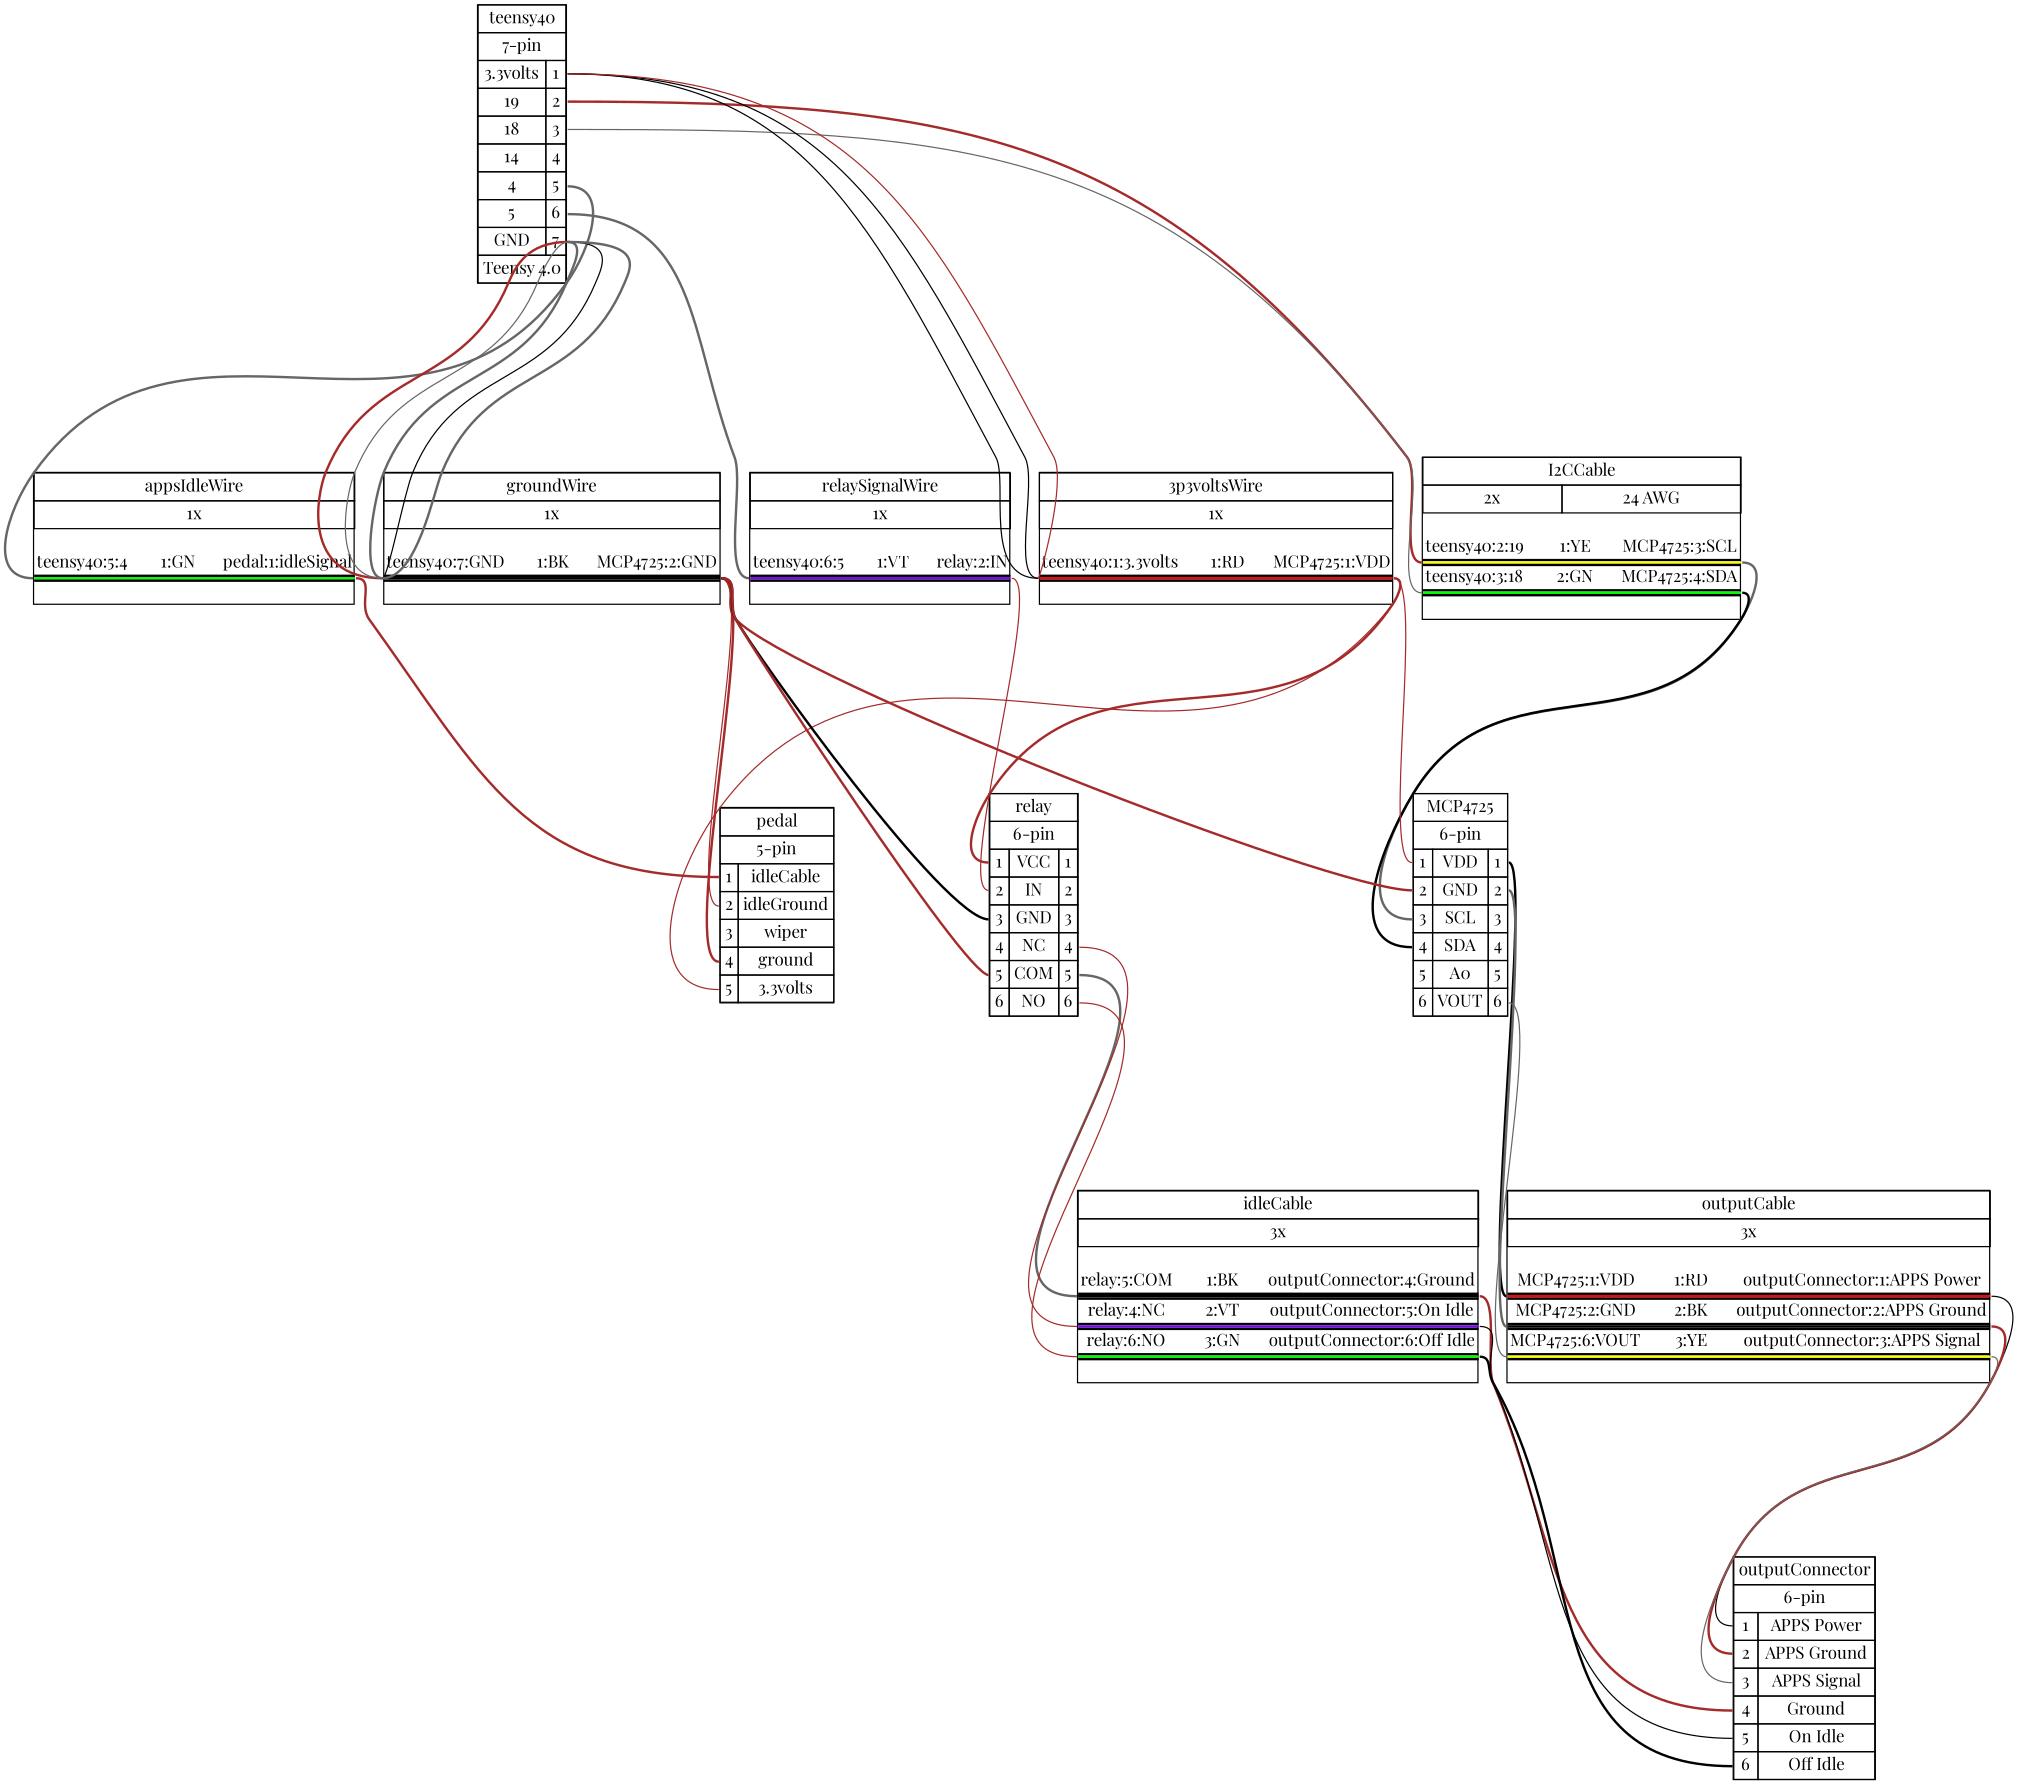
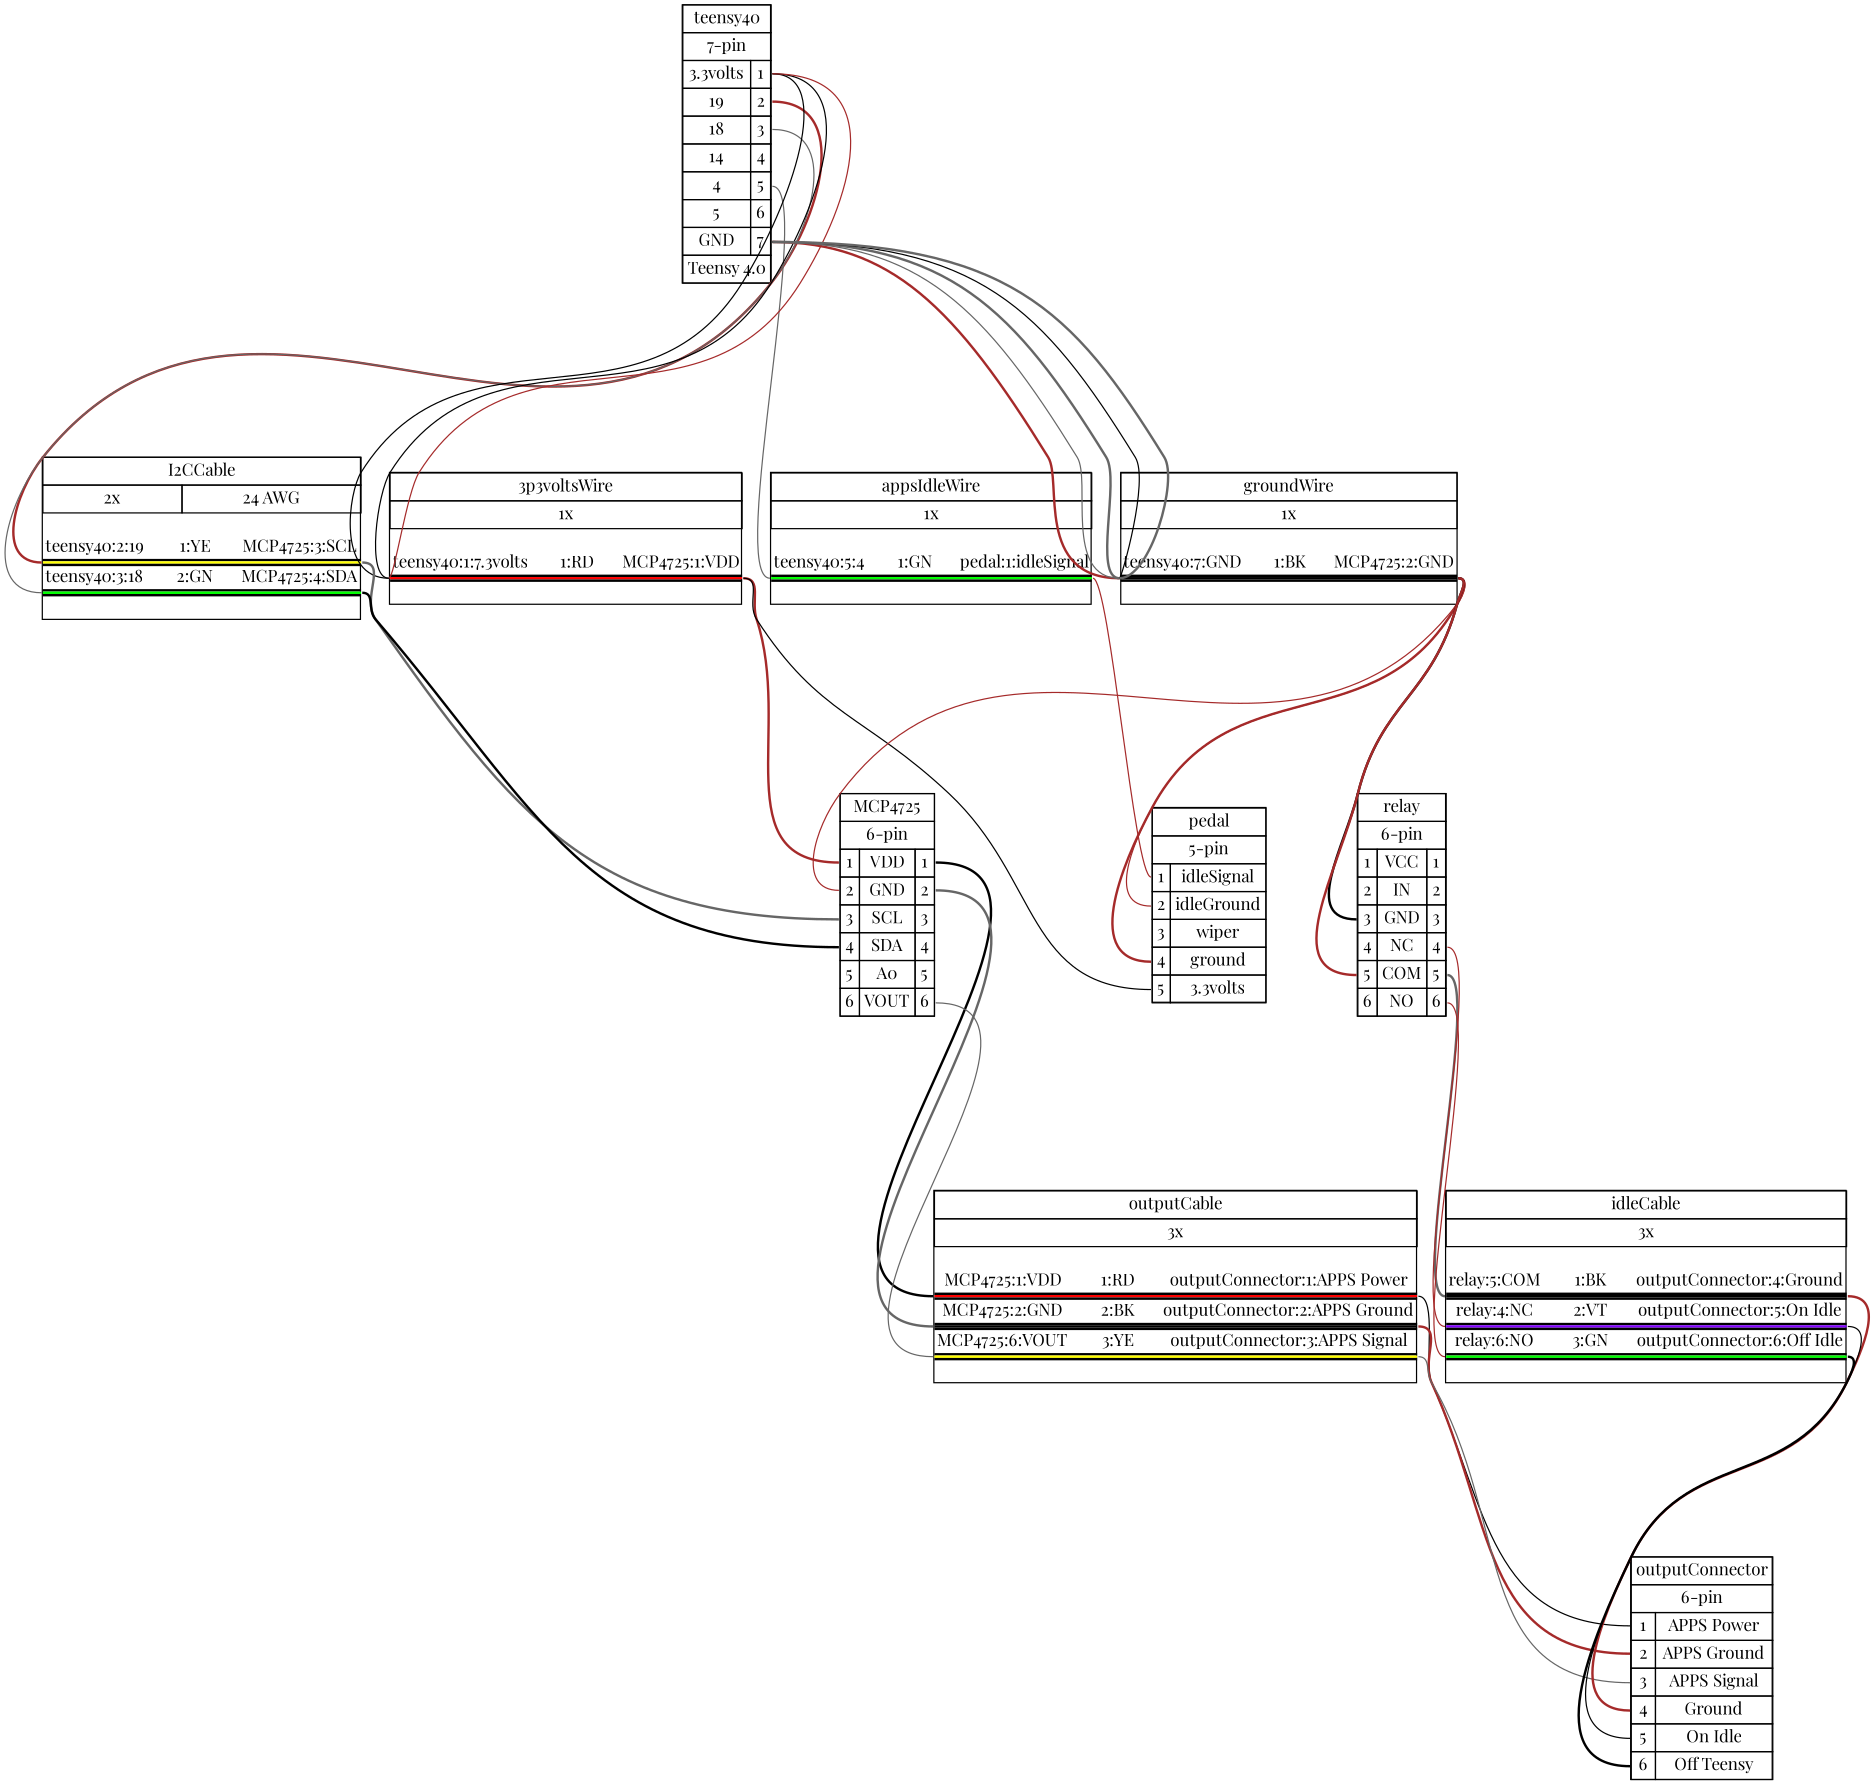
edge "teensy40" -- "appsIdleWire": style bold -> solid
node "relaySignalWire": removed
node "3p3voltsWire": text "teensy40:1:3.3volts" -> "teensy40:1:7.3volts"
edge "3p3voltsWire" -- "pedal": color brown -> black
edge "3p3voltsWire" -- "relay": removed
edge "3p3voltsWire" -- "MCP4725": style solid -> bold
edge "groundWire" -- "MCP4725": style bold -> solid
edge "appsIdleWire" -- "pedal": style bold -> solid
node "pedal": text "idleCable" -> "idleSignal"
node "outputConnector": text "Off Idle" -> "Off Teensy"
